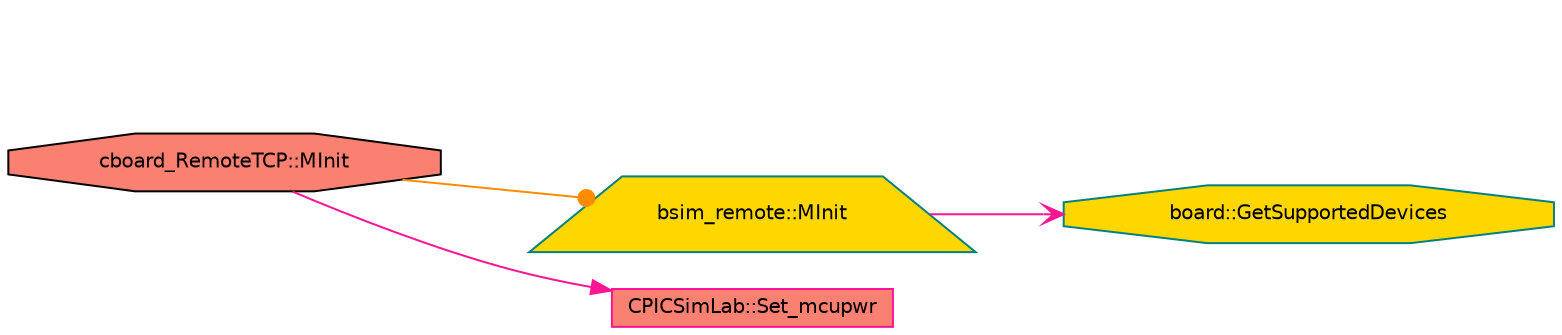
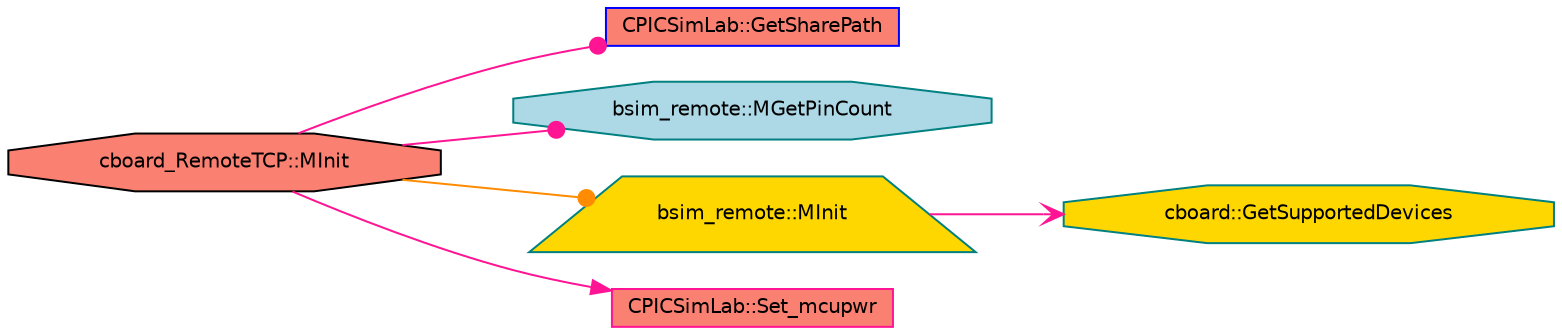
node "CPICSimLab::GetSharePath": added
node "bsim_remote::MGetPinCount": added
node "board::GetSupportedDevices": label "board::GetSupportedDevices" -> "cboard::GetSupportedDevices"
